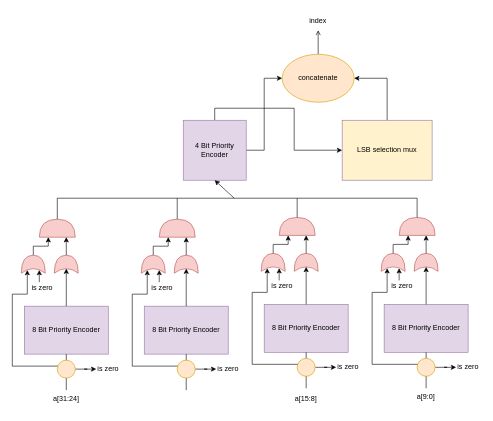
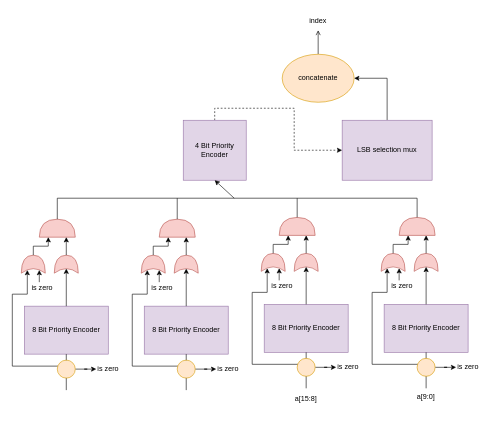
edge "4 Bit Priority Encoder" -> "concatenate": removed
edge "4 Bit Priority Encoder" -> "LSB selection mux": style solid -> dashed
node "LSB selection mux": fillcolor #fff2cc -> #e1d5e7
node "a[31:24]": removed
